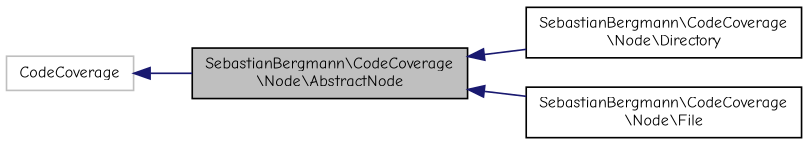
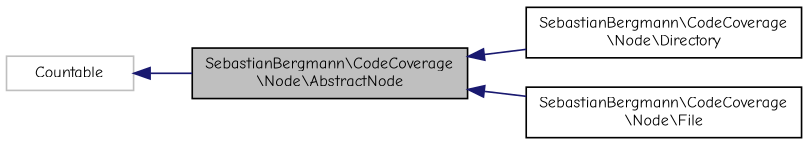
node "CodeCoverage": label "CodeCoverage" -> "Countable"
